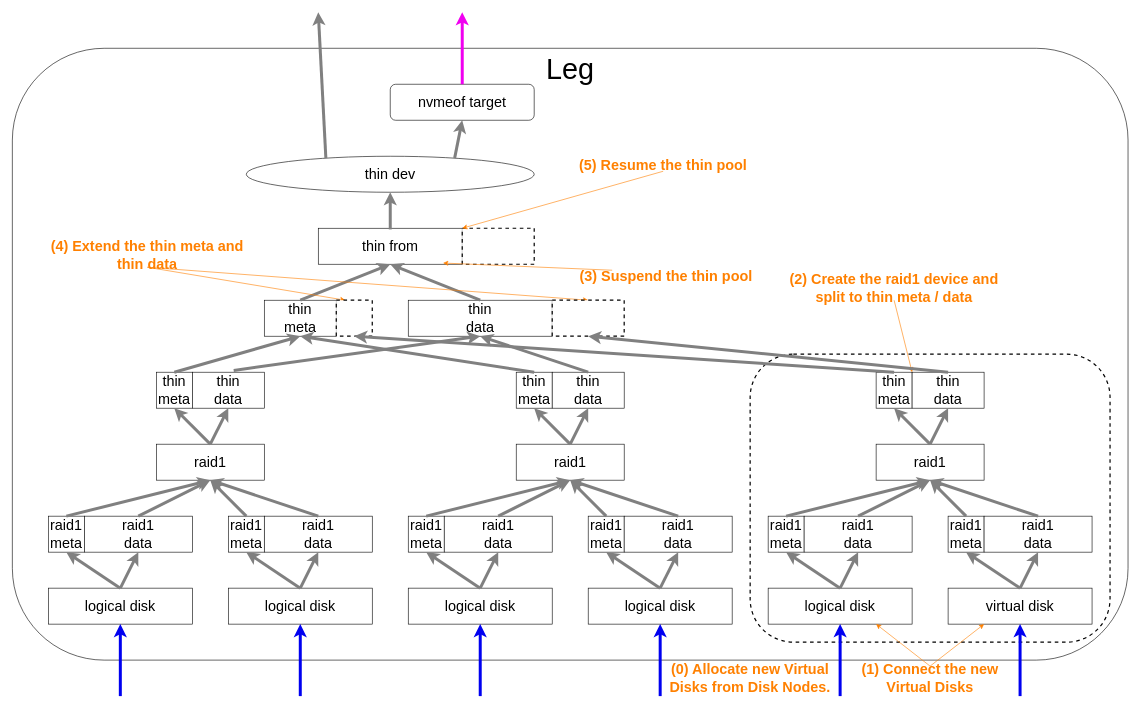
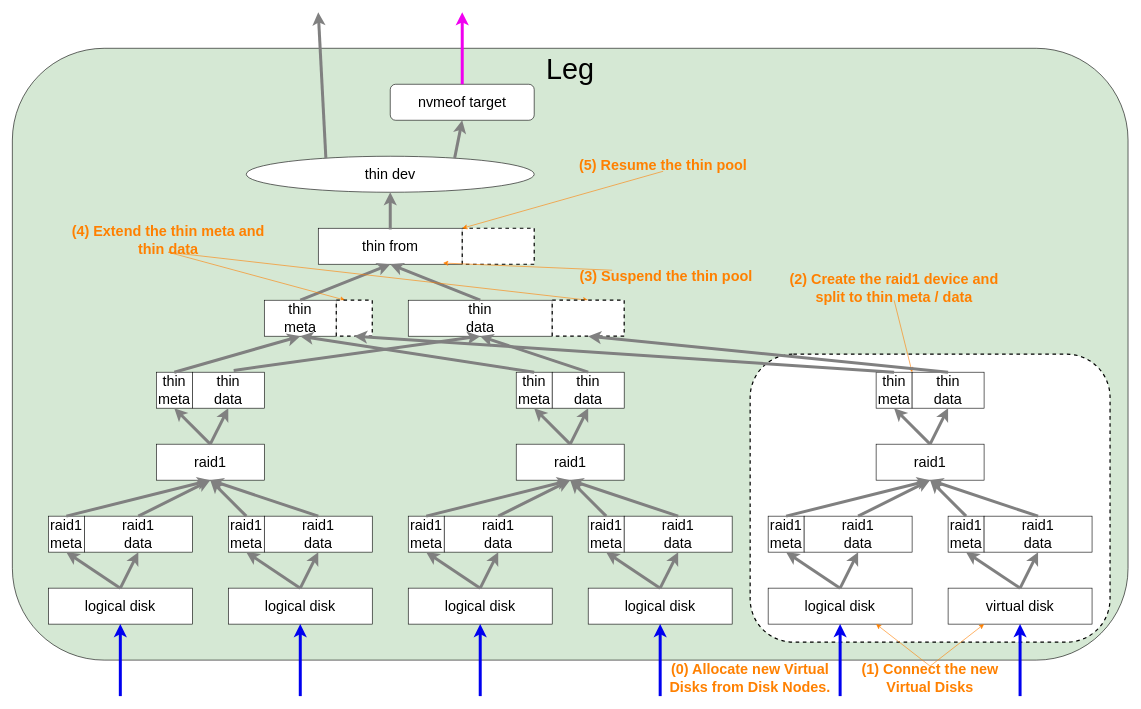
node "(4) Extend the thin meta and thin data": moved (147, 255) -> (168, 240)
node "Leg": fillcolor #ffffff -> #d5e8d4
